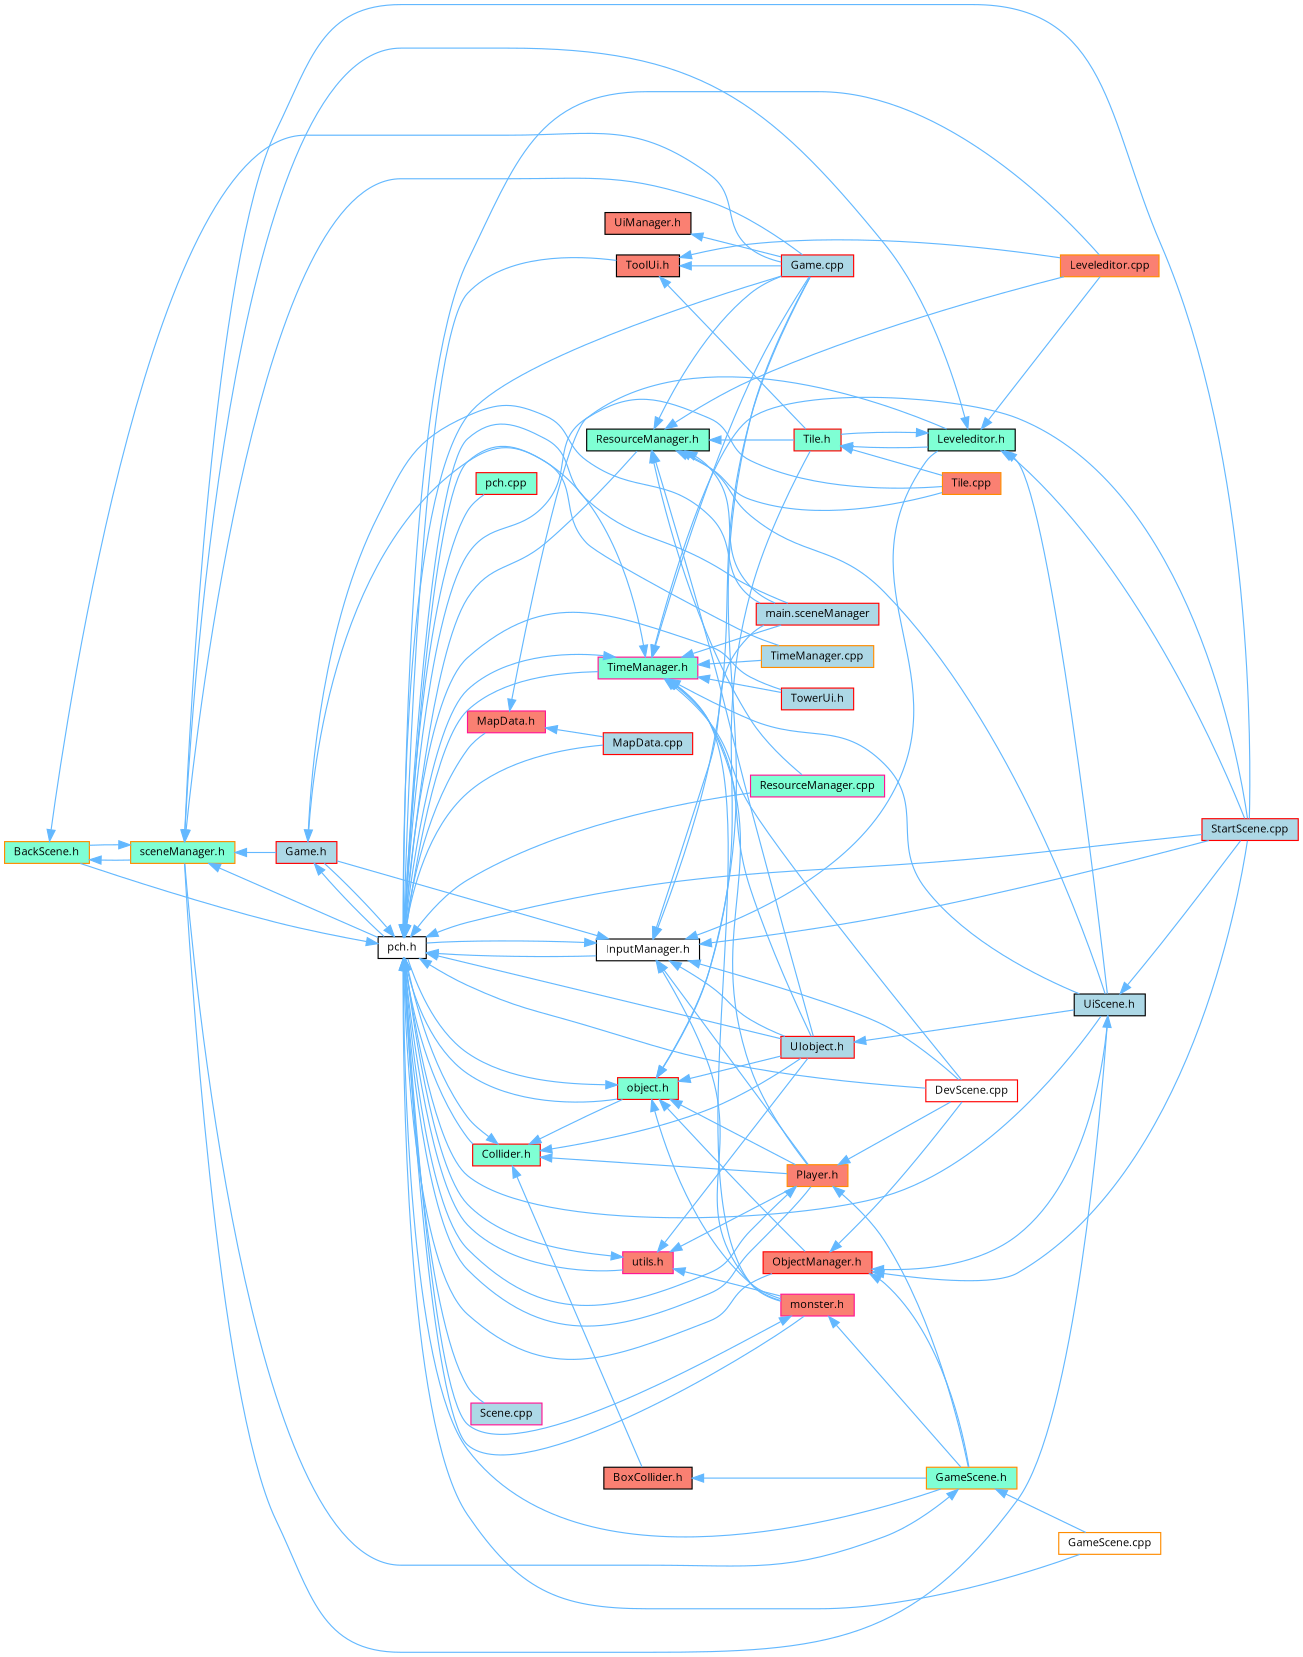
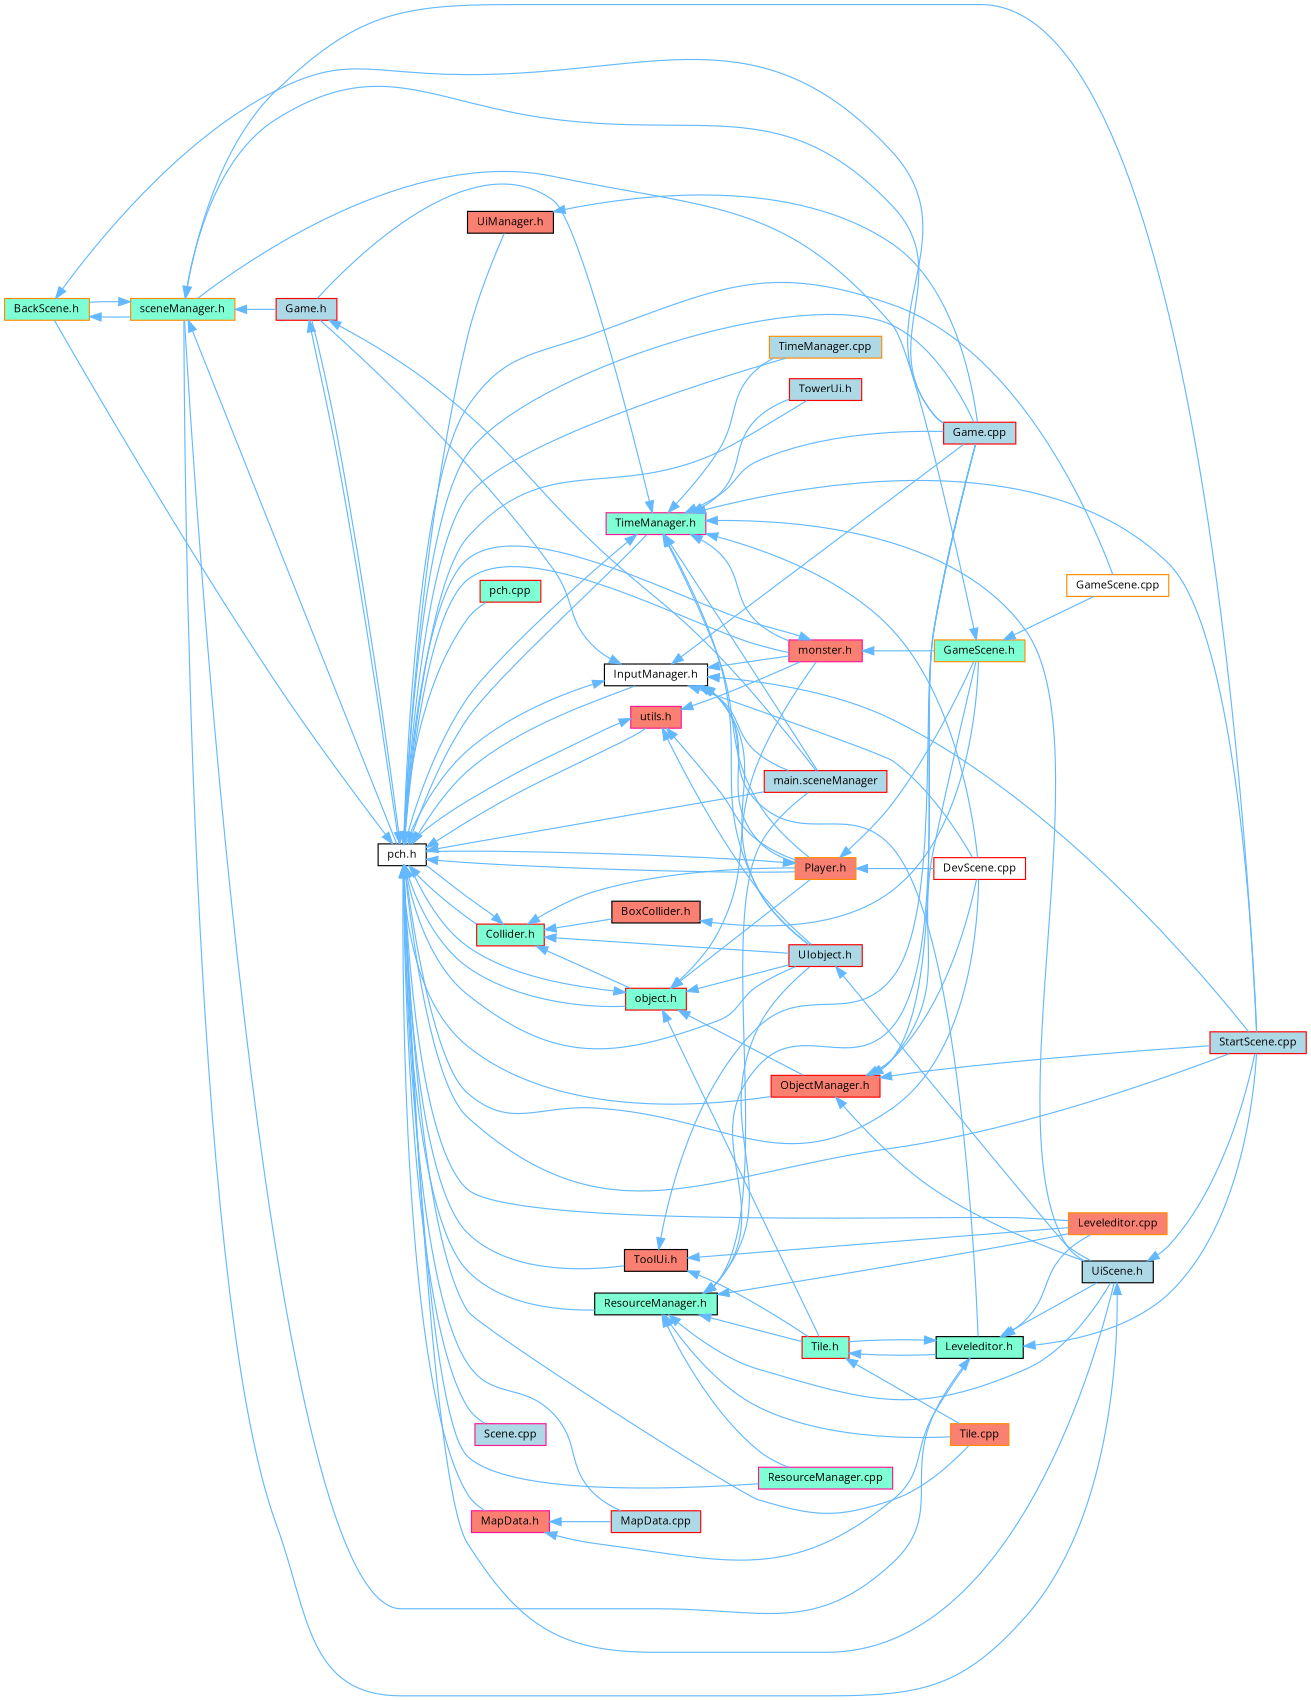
edge "Game.cpp" -> "object.h": now "Game.cpp" -> "ObjectManager.h"
edge "GameScene.h" -> "pch.h": now "UiManager.h" -> "pch.h"
